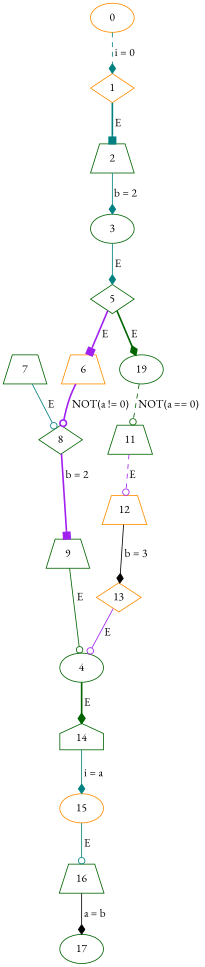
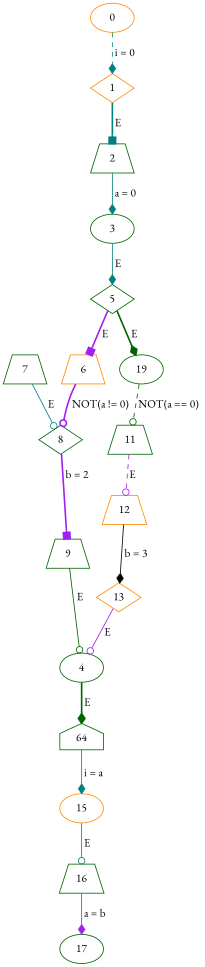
edge "2" -> "3": label " b = 2 " -> " a = 0 "
node "14": label "14" -> "64"
edge "16" -> "17": color black -> purple
